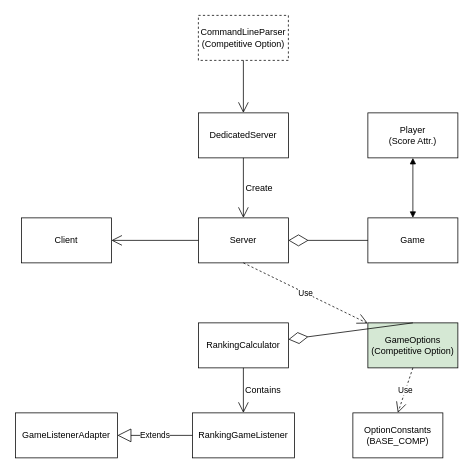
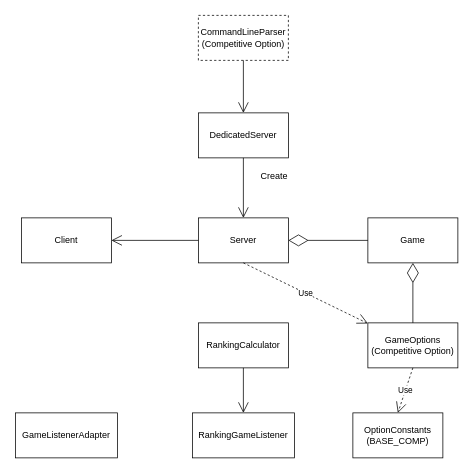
node "Player (Score Attr.)": removed
node "Create": moved (259, 188) -> (274, 177)
edge "Player (Score Attr.)" -- "Game": removed
edge "GameOptions (Competitive Option)" -> "RankingCalculator": now "GameOptions (Competitive Option)" -> "Game"
node "GameOptions (Competitive Option)": fillcolor #d5e8d4 -> #ffffff
node "Contains": removed
edge "RankingGameListener" -> "GameListenerAdapter": removed, label "Extends"
